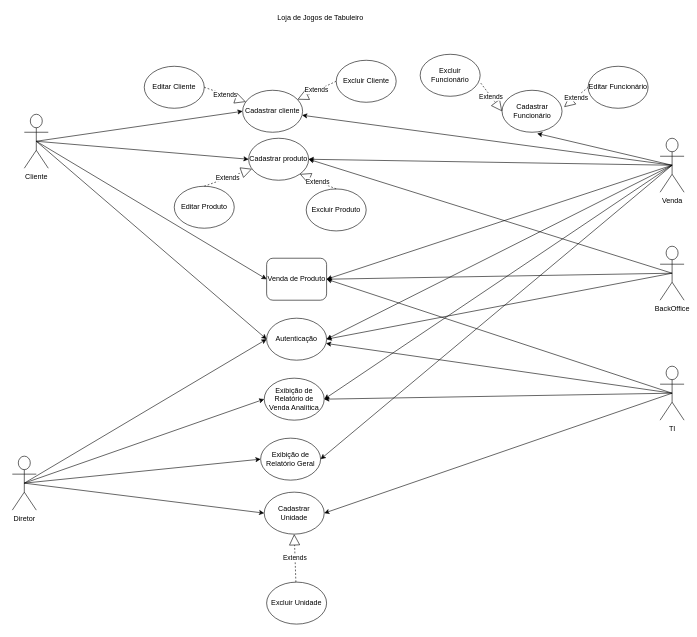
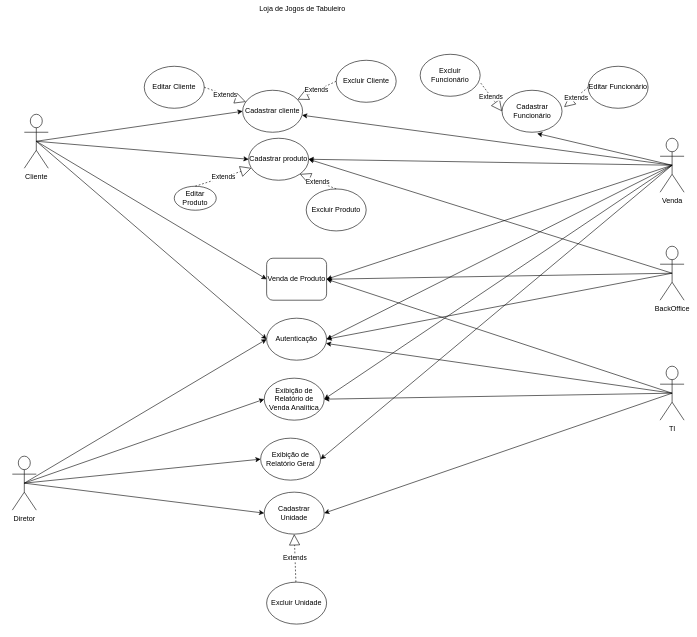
node "Loja de Jogos de Tabuleiro": moved (321, 18) -> (303, 9)
node "Editar Produto": size 60x42 -> 42x24
